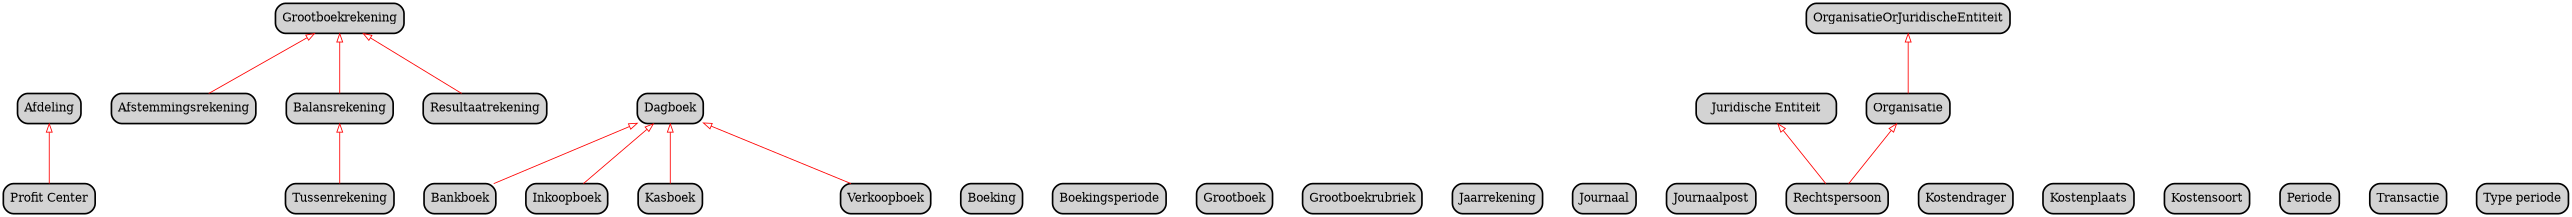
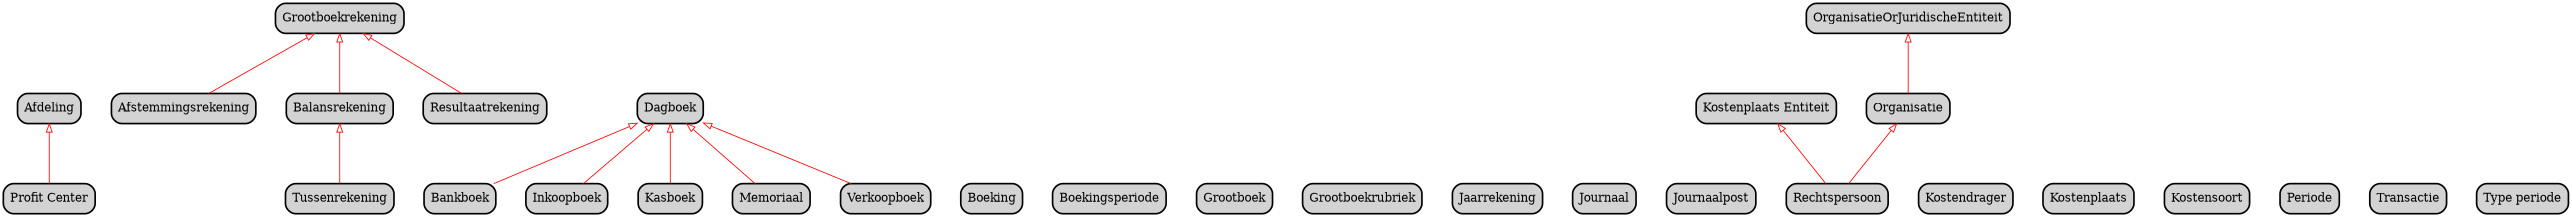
node "Juridische Entiteit": label "Juridische Entiteit" -> "Kostenplaats Entiteit"
node "Memoriaal": added
